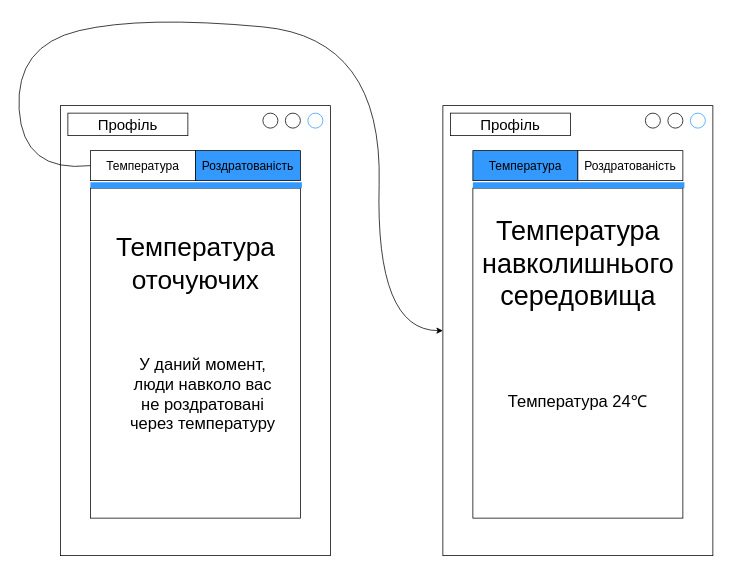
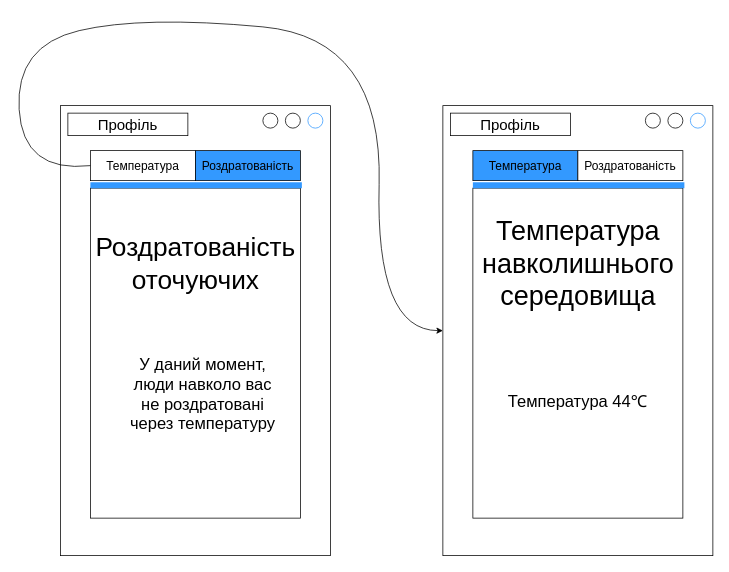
node "Температура оточуючих": label "Температура оточуючих" -> "Роздратованість оточуючих"
node "Температура 24℃": label "Температура 24℃" -> "Температура 44℃"
